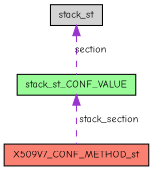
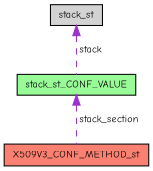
edge "stack_st_CONF_VALUE" -> "stack_st": label " section" -> " stack"
node "X509V7_CONF_METHOD_st": label "X509V7_CONF_METHOD_st" -> "X509V3_CONF_METHOD_st"
